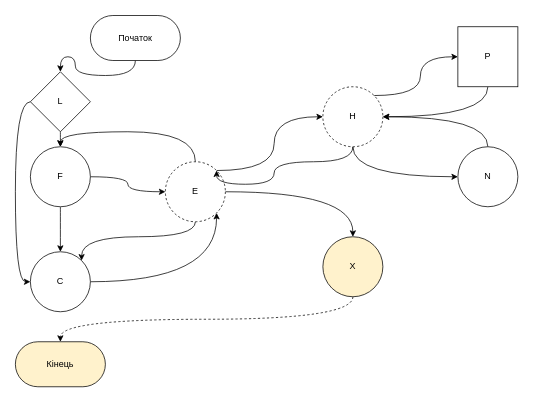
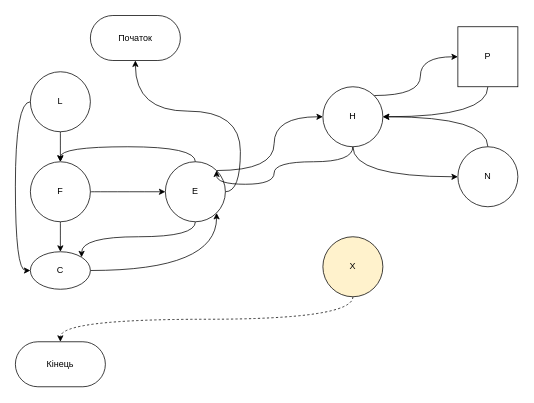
edge "Початок" -> "L": removed
node "L": shape diamond -> ellipse
node "H": style dashed -> solid
node "F": moved (60, 177) -> (60, 192)
node "E": style dashed -> solid
edge "E" -> "X": now "E" -> "Початок"
node "C": size 60x60 -> 60x38
node "Кінець": fillcolor #fff2cc -> #ffffff
